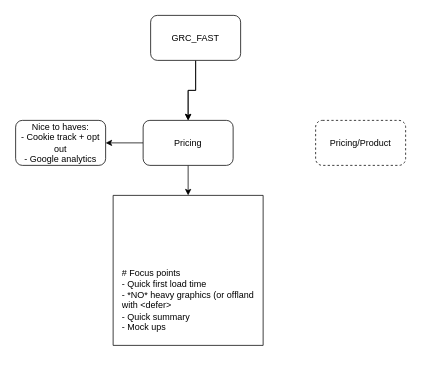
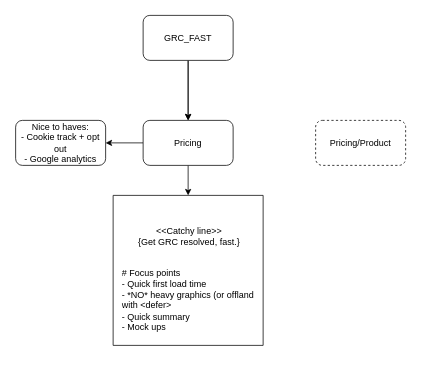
node "GRC_FAST": moved (195, 38) -> (188, 38)
node "<<Catchy line>> {Get GRC resolved, fast.}": added
